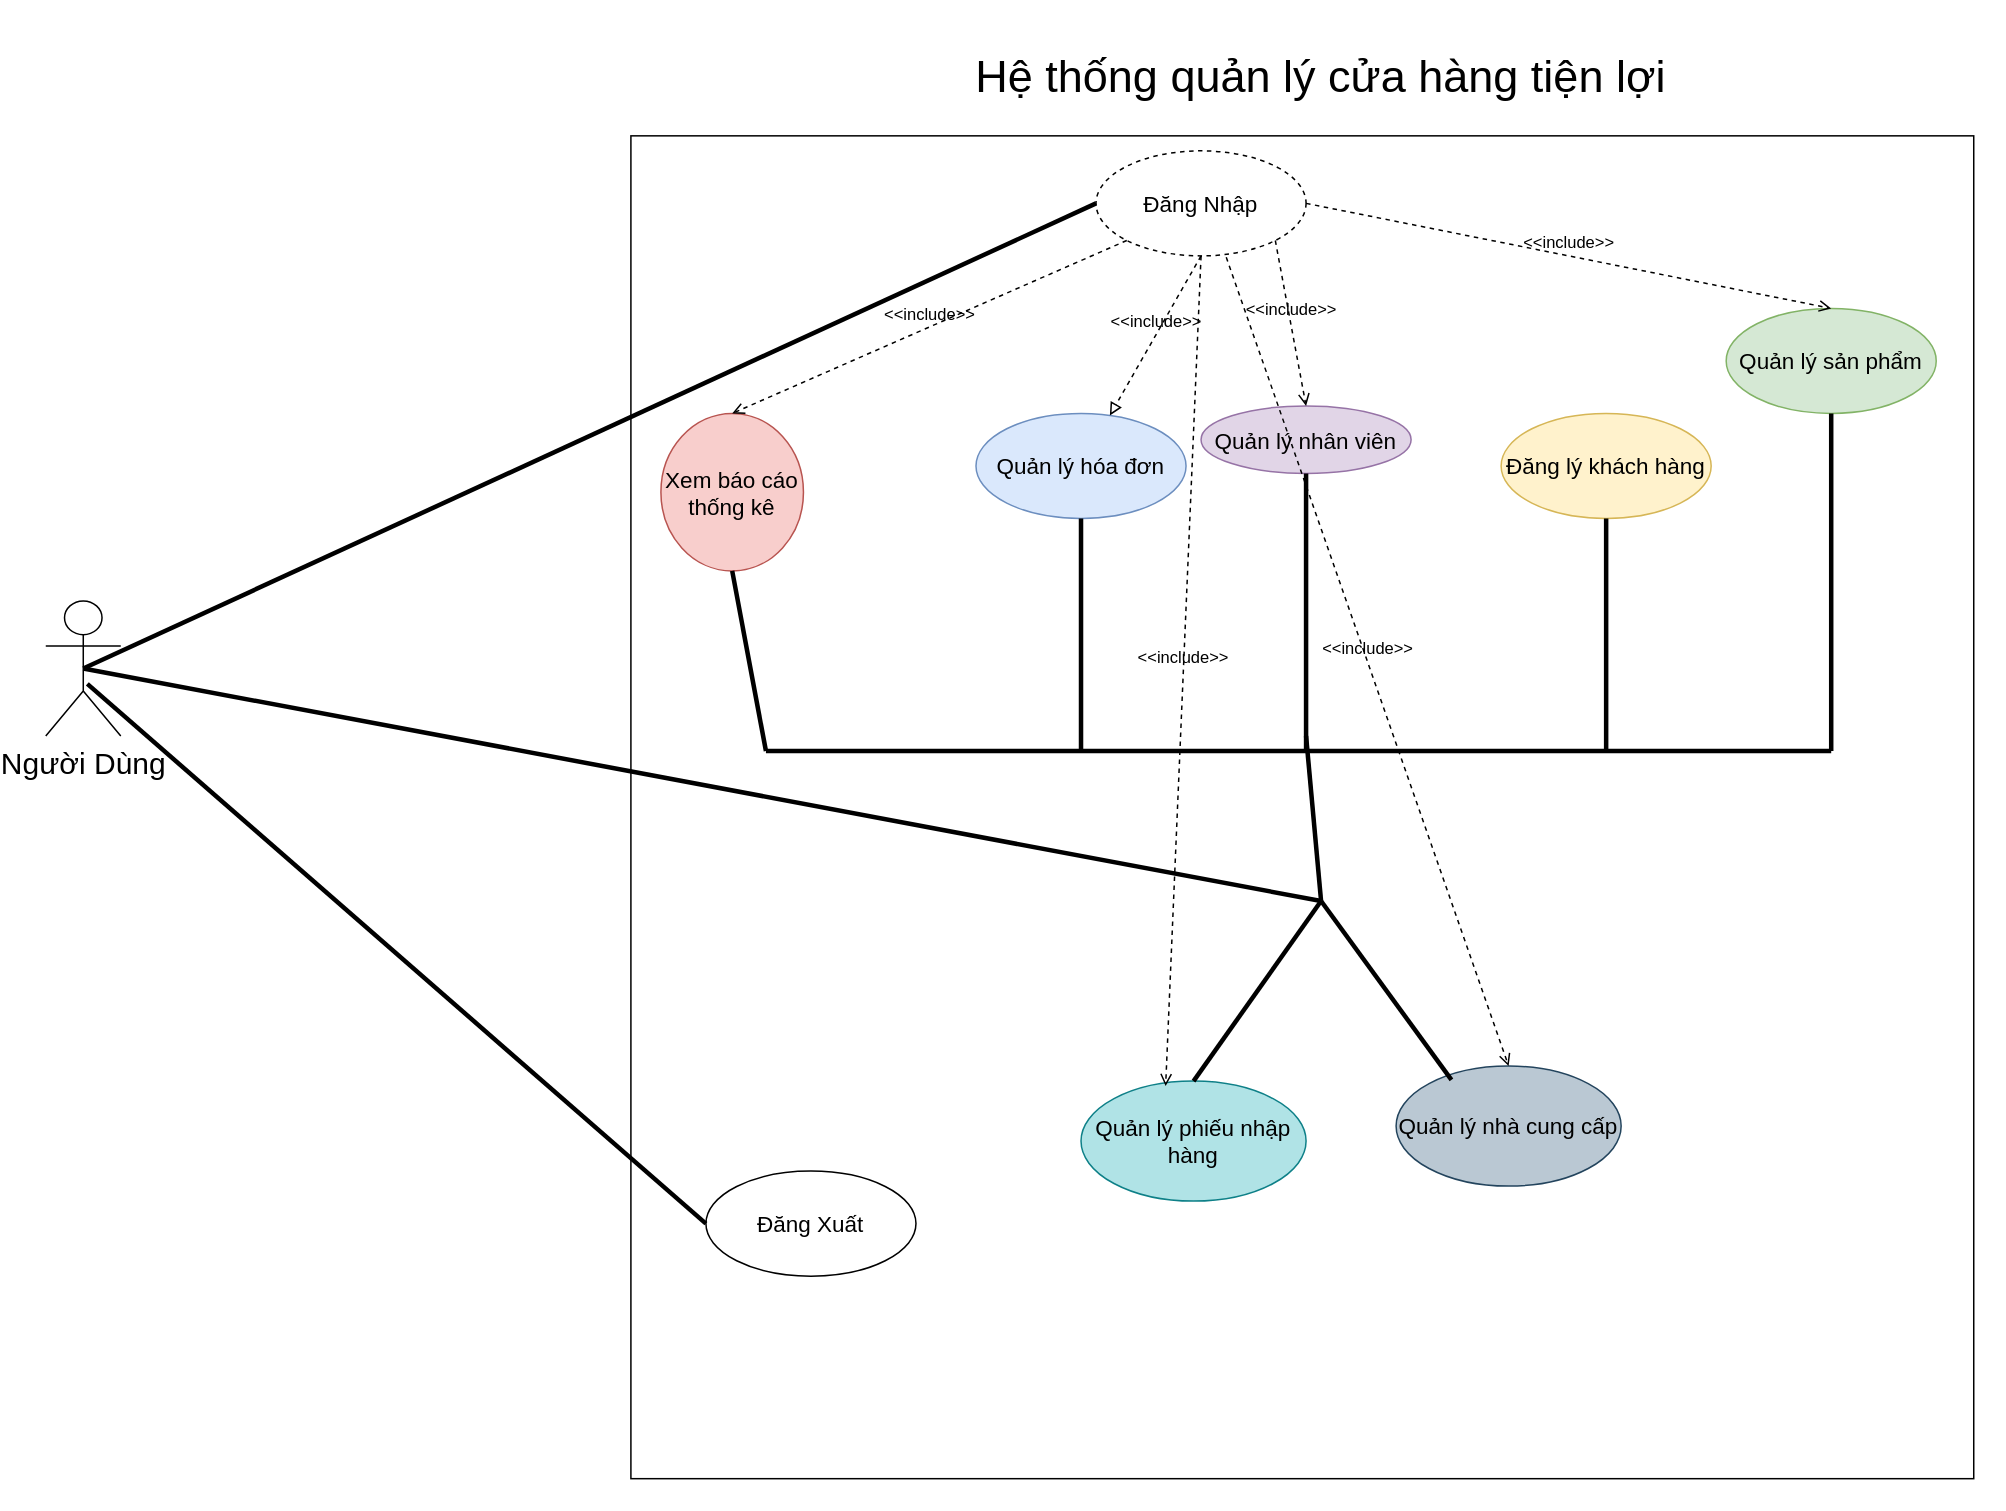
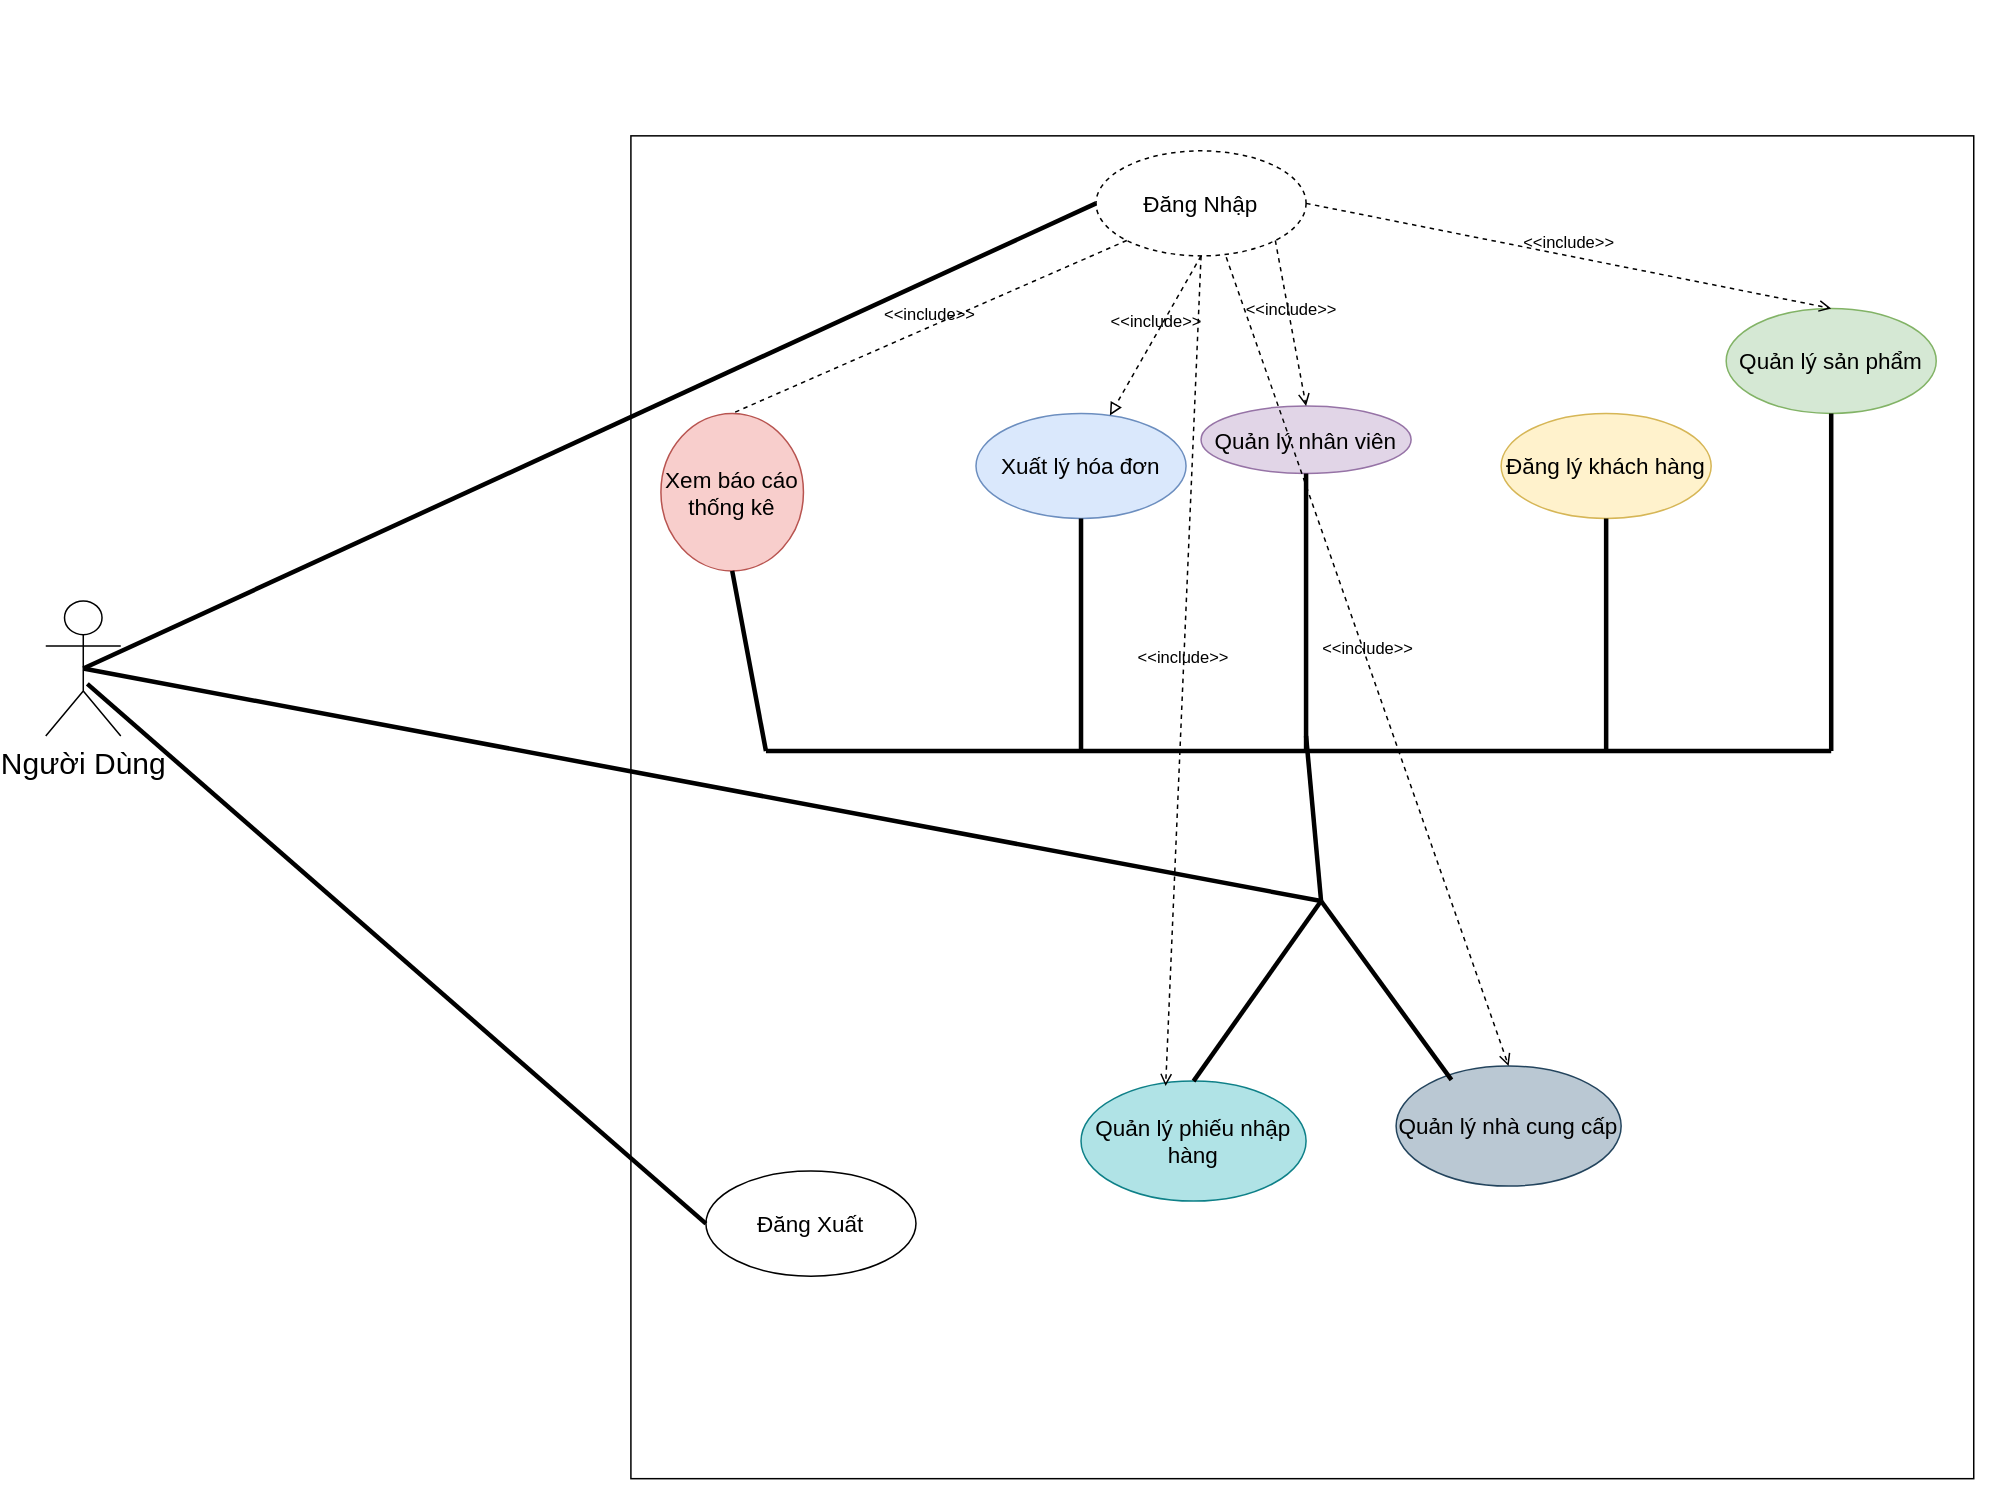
node "Hệ thống quản lý cửa hàng tiện lợi": removed
edge "Đăng Nhập" -> "Xem báo cáo thống kê": arrowhead open -> none
node "Quản lý hóa đơn": label "Quản lý hóa đơn" -> "Xuất lý hóa đơn"
